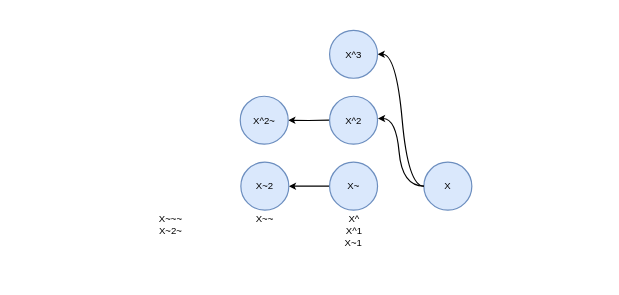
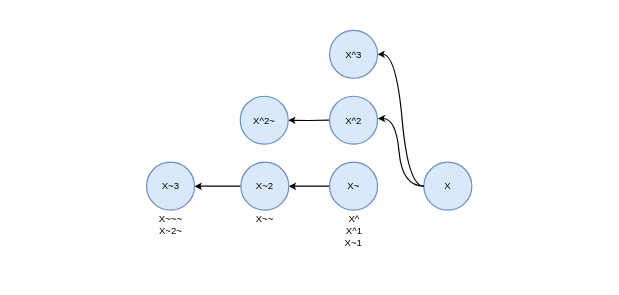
node "X~3": added
edge "X~2" -> "X~3": added
